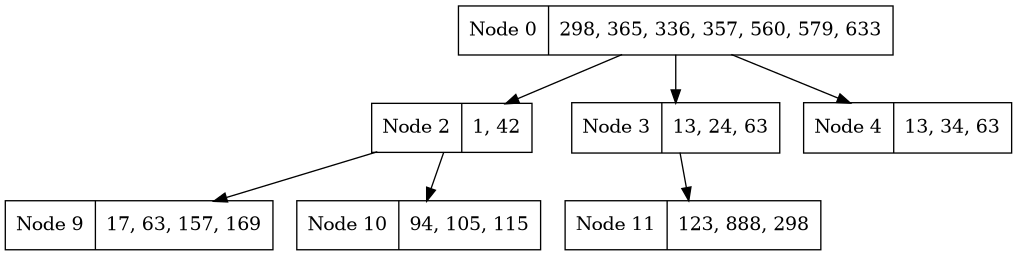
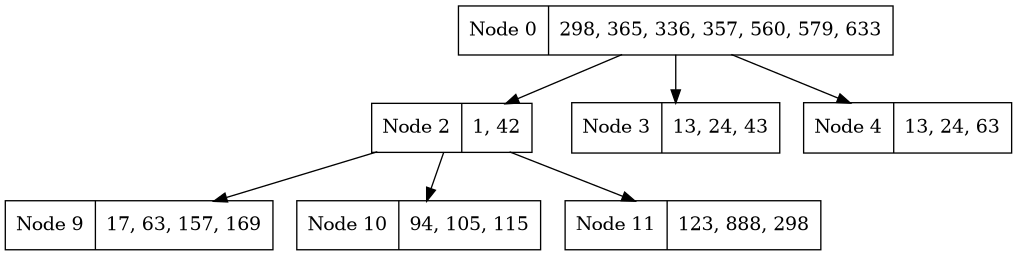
node "Node 3": text "13, 24, 63" -> "13, 24, 43"
node "Node 4": text "13, 34, 63" -> "13, 24, 63"
edge "Node 3" -> "Node 11": now "Node 2" -> "Node 11"
